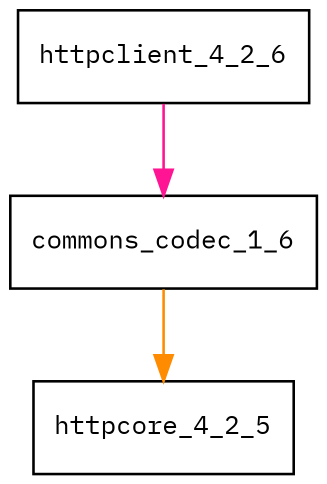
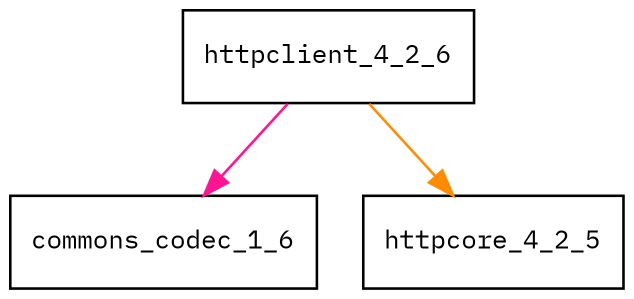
edge "commons_codec_1_6" -> "httpcore_4_2_5": now "httpclient_4_2_6" -> "httpcore_4_2_5"
